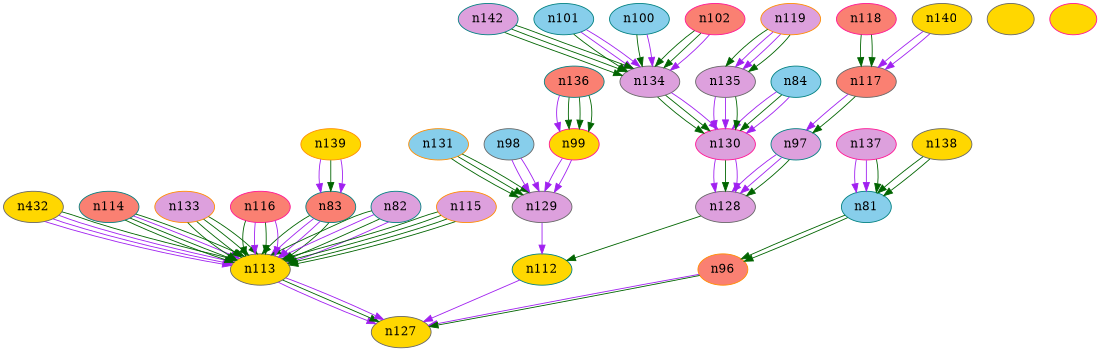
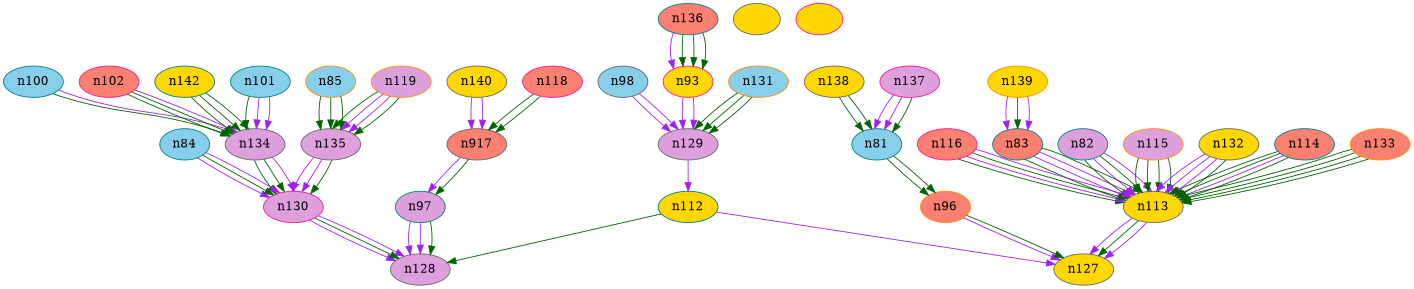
node "n142": fillcolor plum -> gold
node "n85": added
node "n117": label "n117" -> "n917"
node "n99": label "n99" -> "n93"
node "n432": label "n432" -> "n132"
node "n133": fillcolor plum -> salmon
edge "n128" -> "n112": reversed
